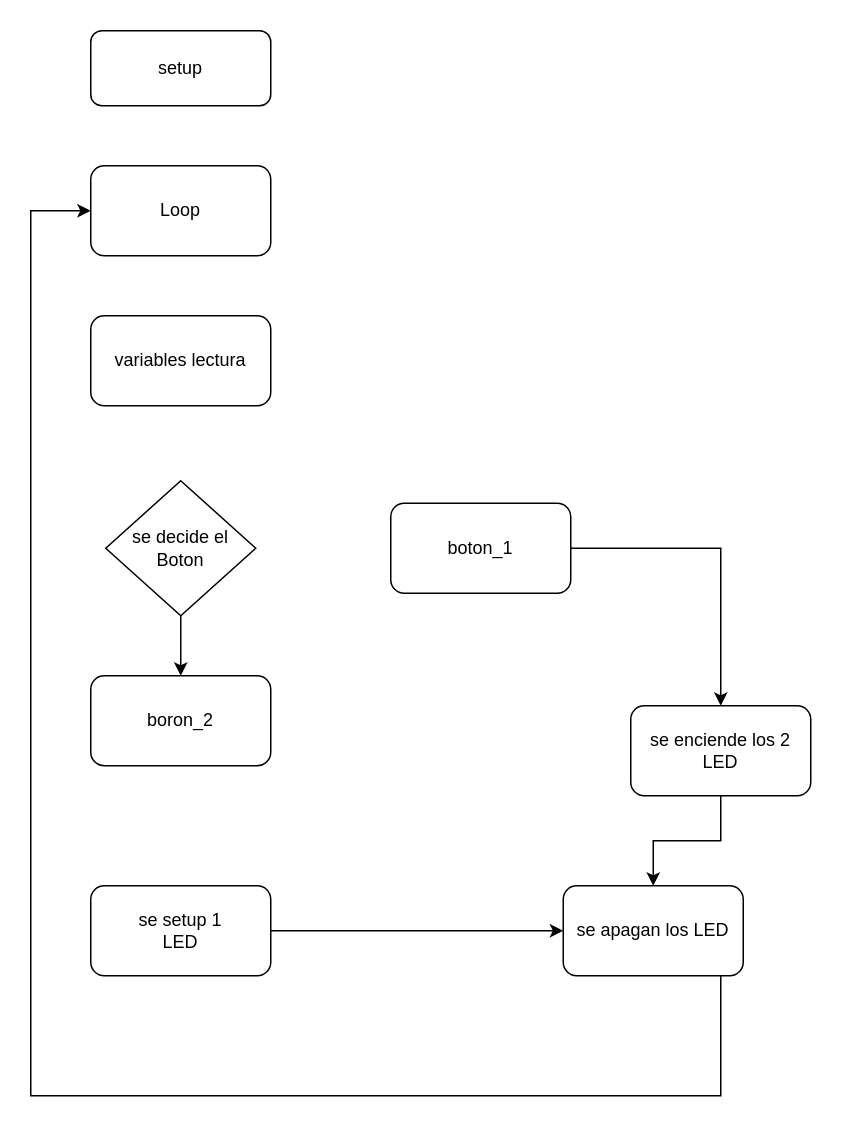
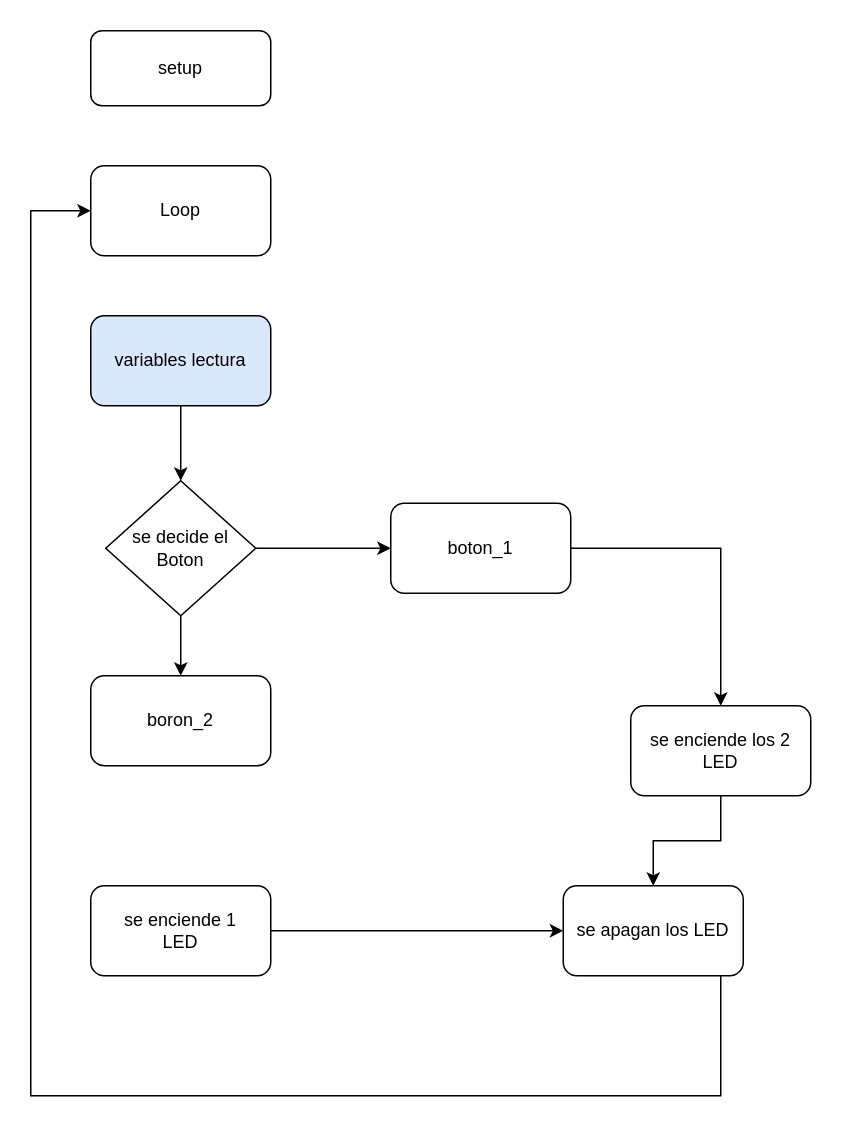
node "variables lectura": fillcolor #ffffff -> #dae8fc
edge "variables lectura" -> "se decide el Boton": added
edge "se decide el Boton" -> "boton_1": added
node "se setup 1 LED": label "se setup 1 LED" -> "se enciende 1 LED"
